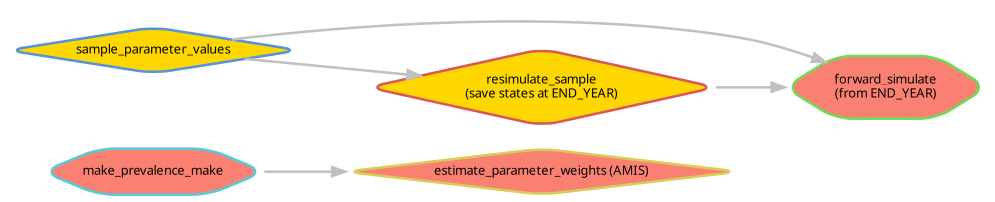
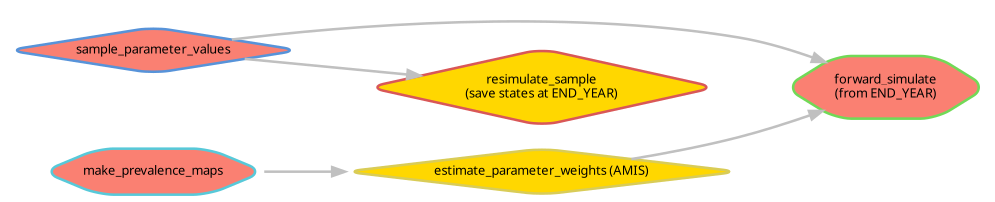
node "sample_parameter_values": fillcolor gold -> salmon
edge "resimulate_sample (save states at END_YEAR)" -> "forward_simulate (from END_YEAR)": now "estimate_parameter_weights (AMIS)" -> "forward_simulate (from END_YEAR)"
node "make_prevalence_make": label "make_prevalence_make" -> "make_prevalence_maps"
node "estimate_parameter_weights (AMIS)": fillcolor salmon -> gold
